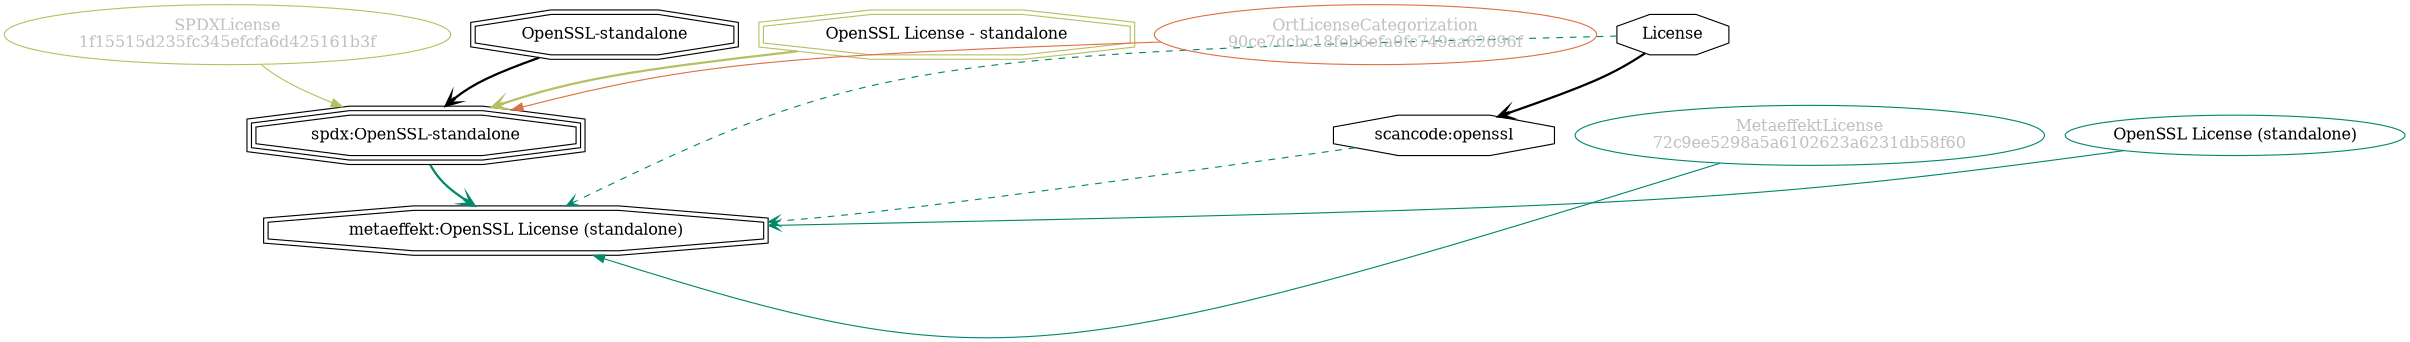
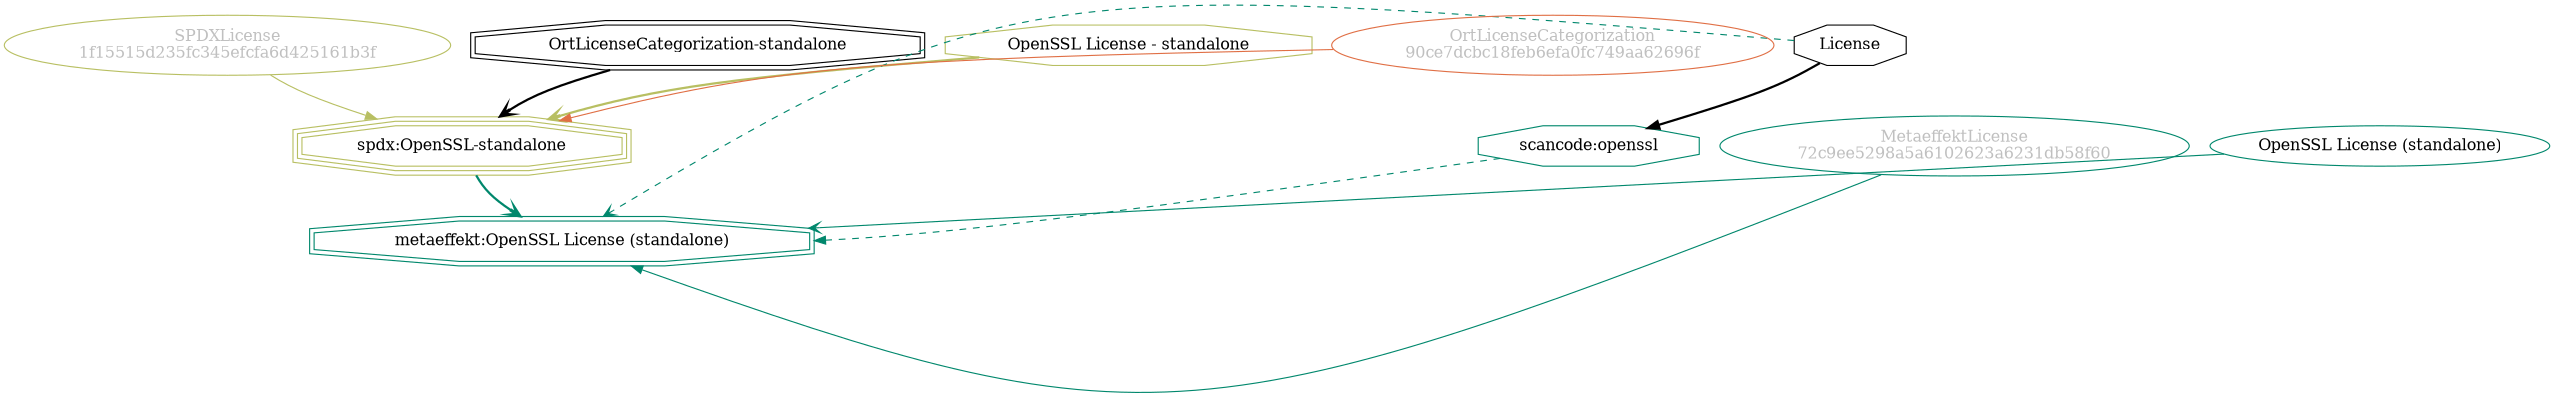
node "OpenSSL-standalone": label "OpenSSL-standalone" -> "OrtLicenseCategorization-standalone"
node "OpenSSL License - standalone": shape doubleoctagon -> octagon
edge "License" -> "scancode:openssl": arrowhead vee -> normal
node "spdx:OpenSSL-standalone": color black -> #b8bf62
node "scancode:openssl": color black -> #00876c
edge "scancode:openssl" -> "metaeffekt:OpenSSL License (standalone)": arrowhead vee -> normal
node "metaeffekt:OpenSSL License (standalone)": color black -> #00876c
